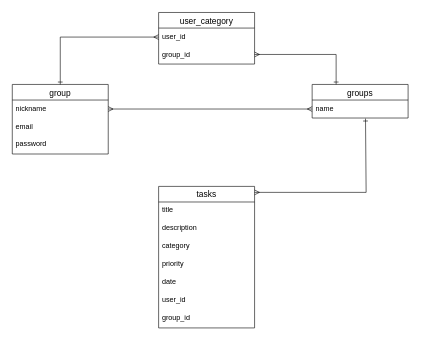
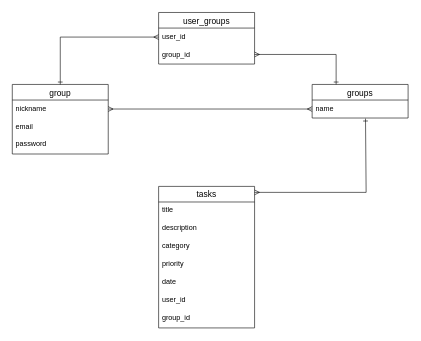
node "user_category": label "user_category" -> "user_groups"
